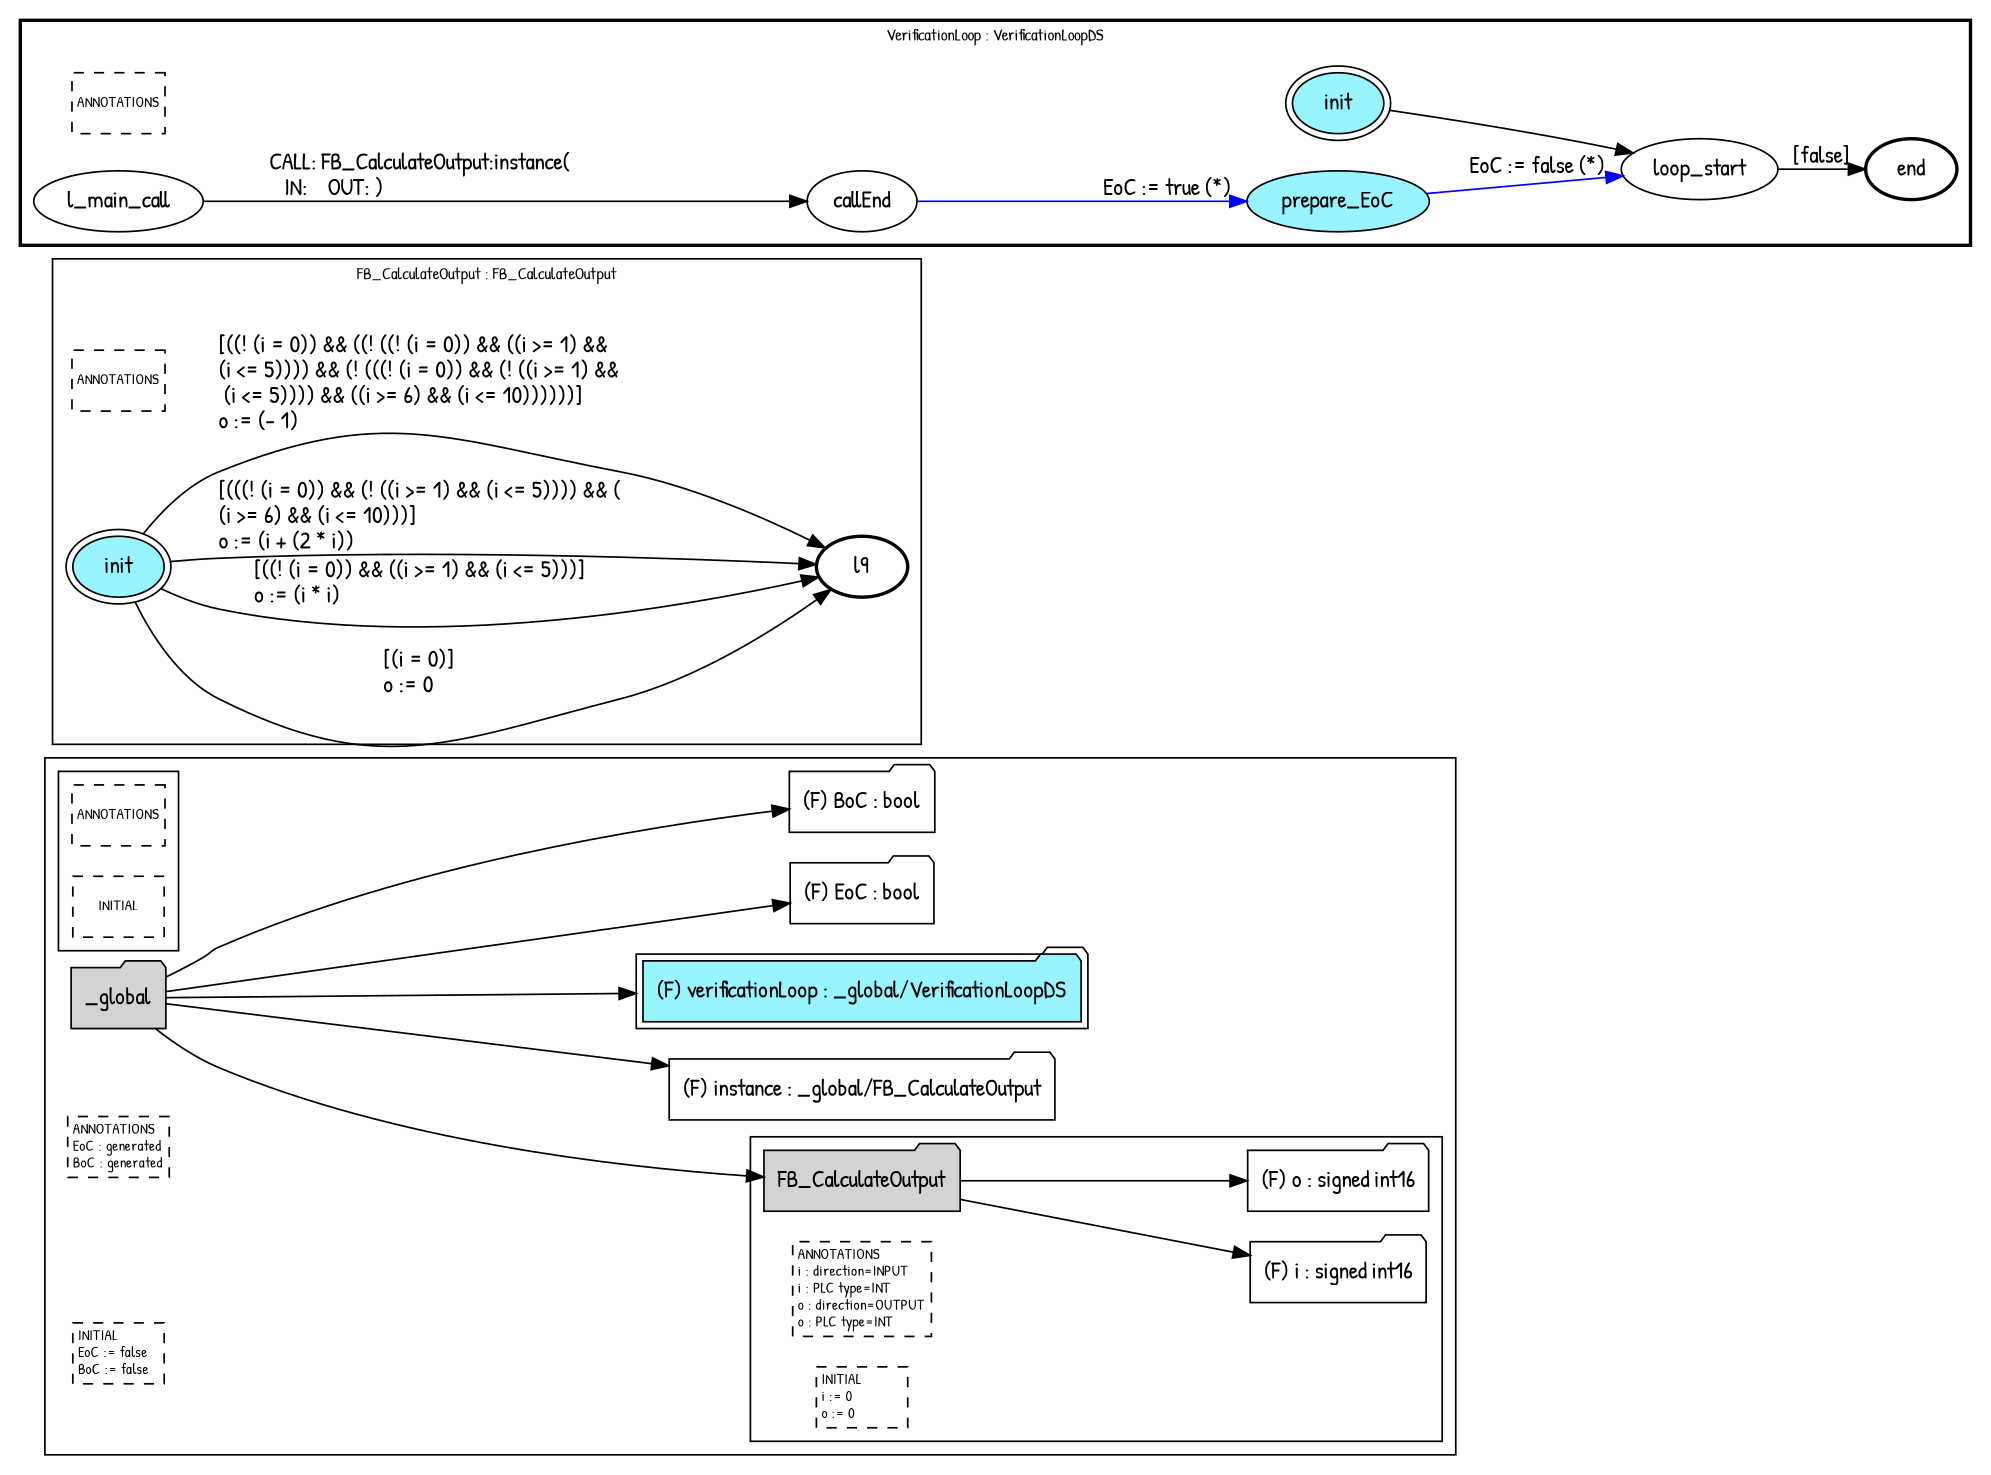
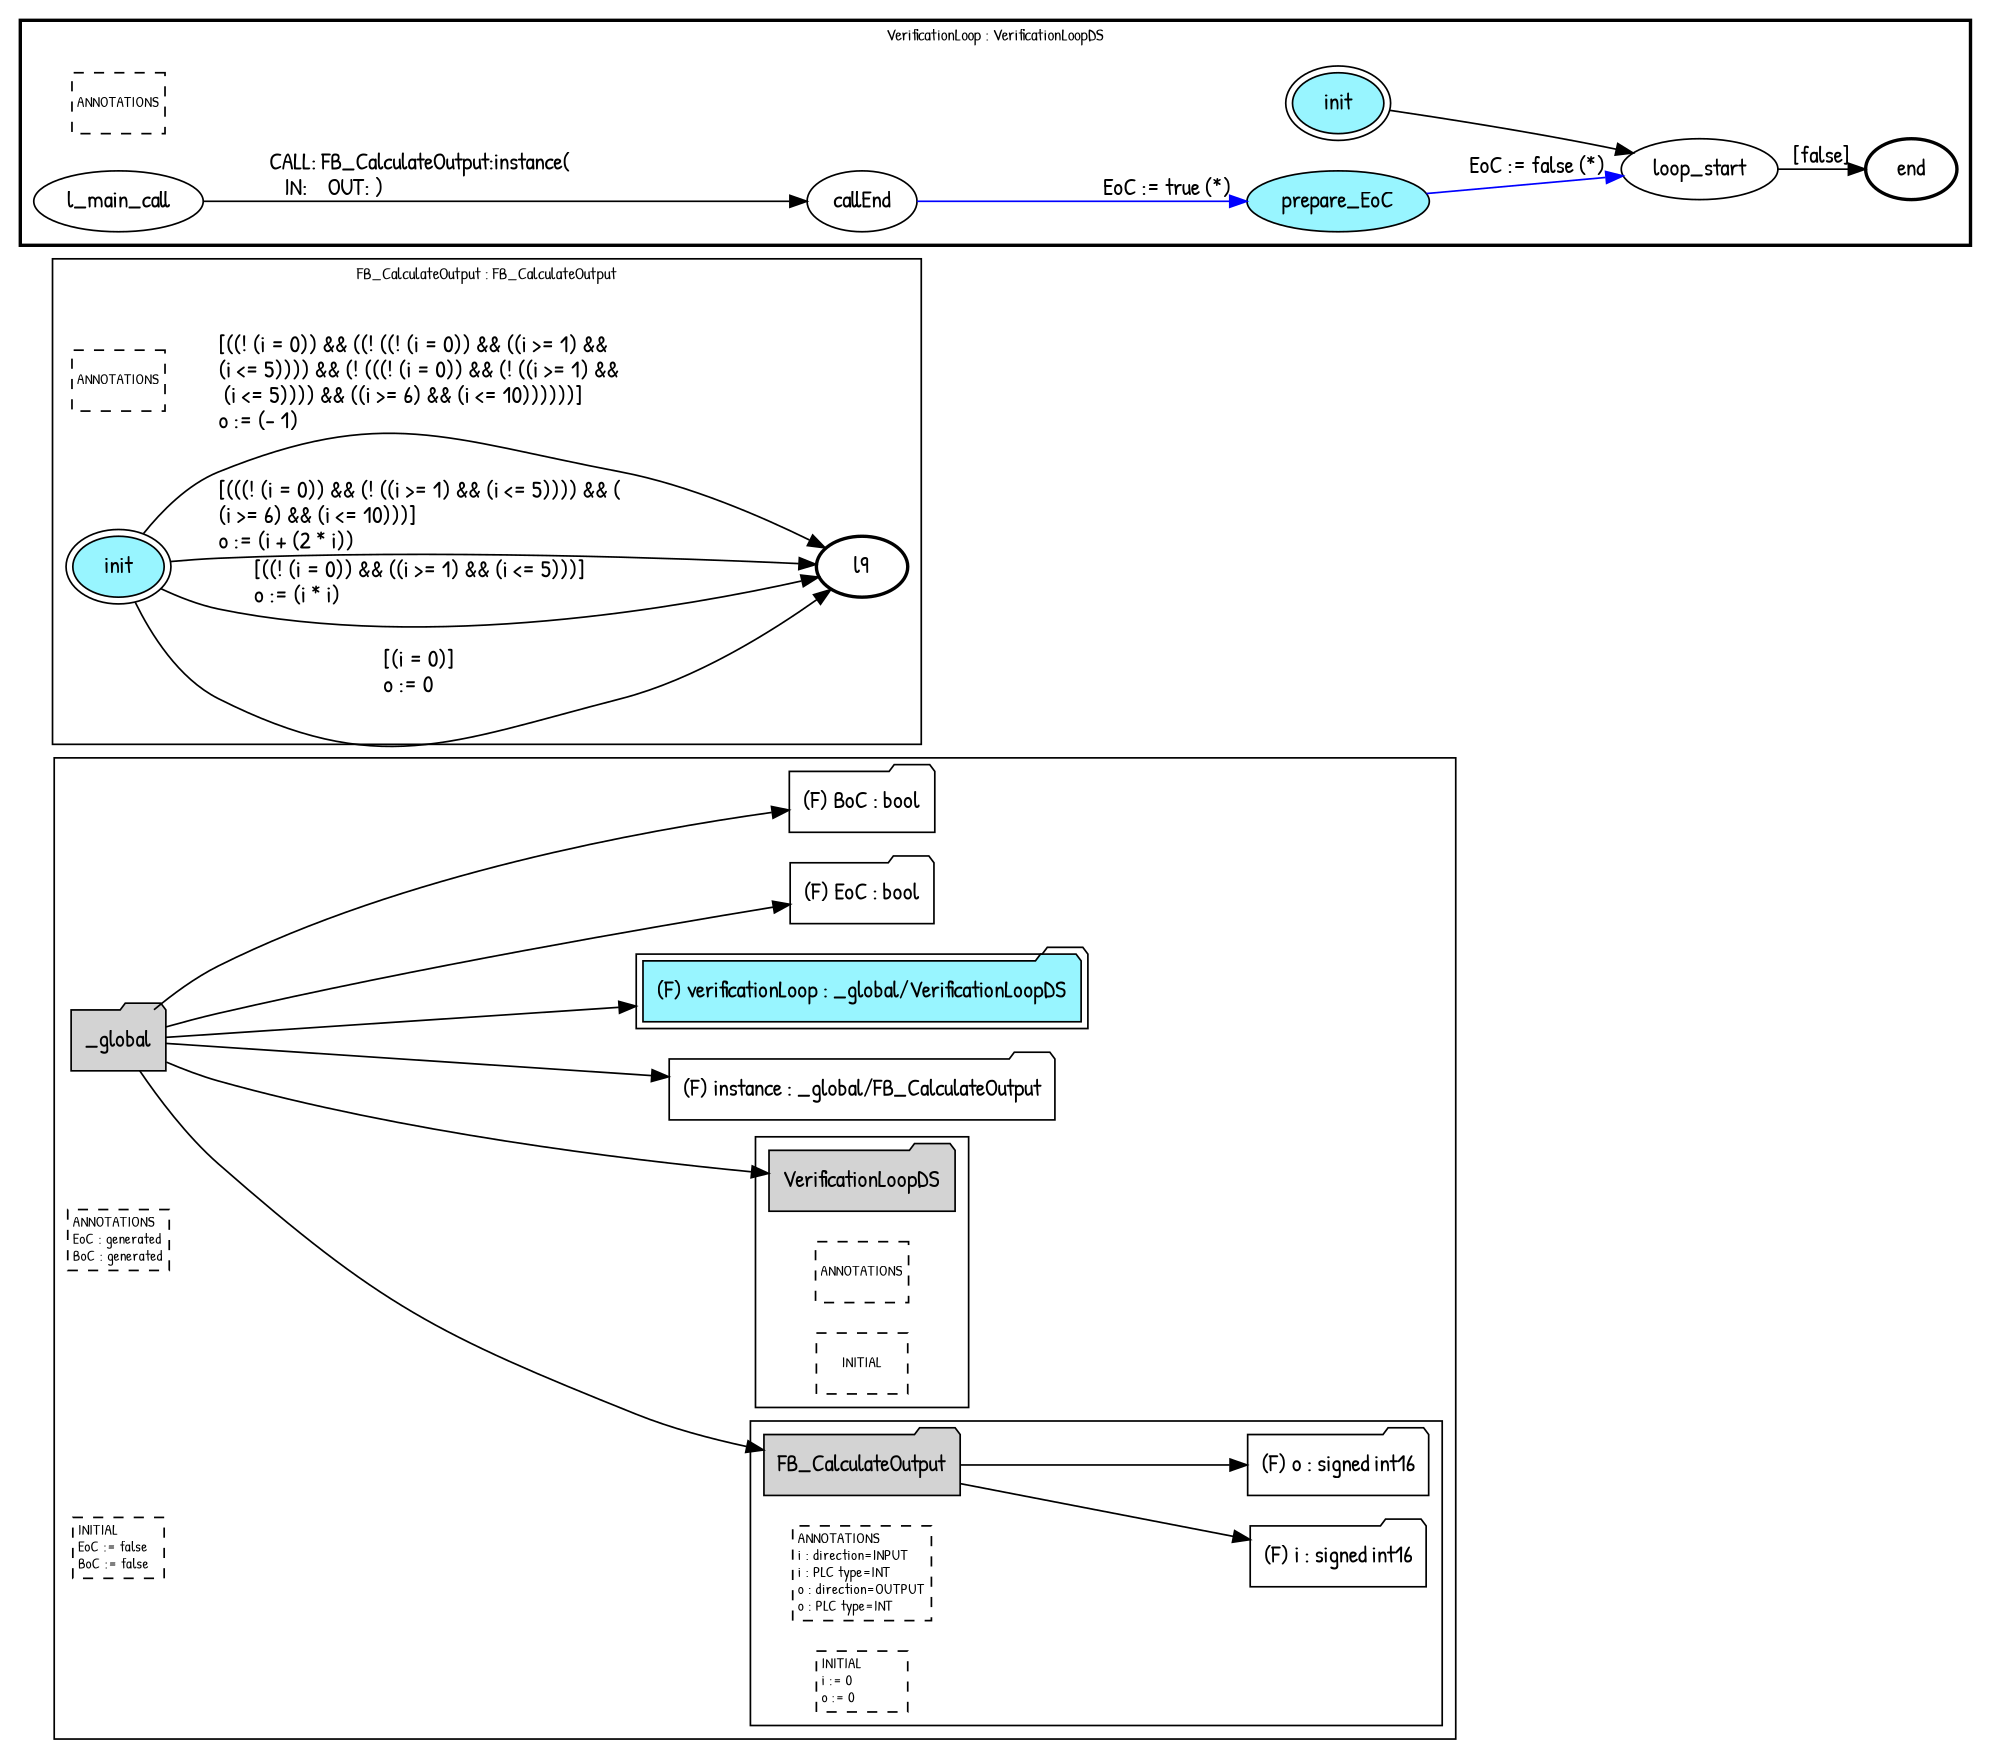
node "VerificationLoopDS": added
